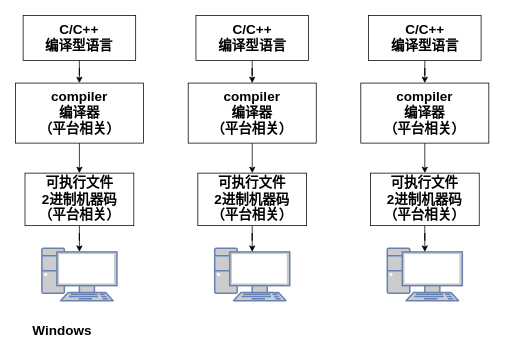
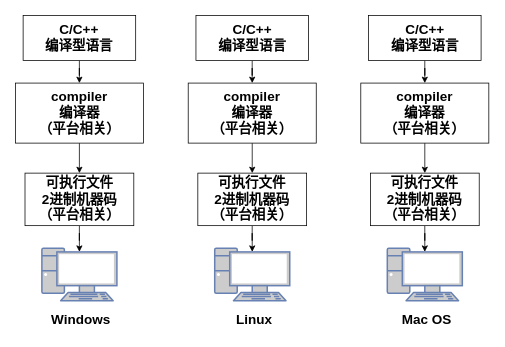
node "Linux": added
node "Mac OS": added
node "Windows": moved (62, 330) -> (81, 319)
